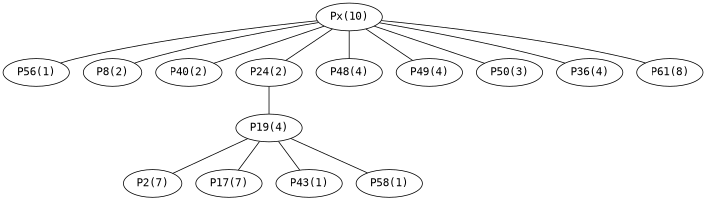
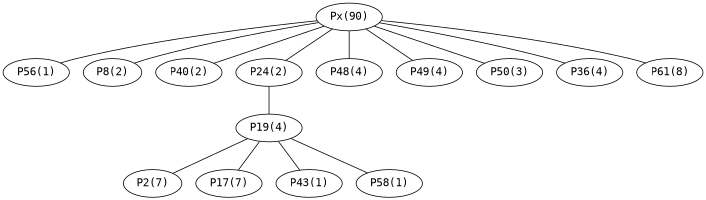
node "Px(10)": label "Px(10)" -> "Px(90)"
